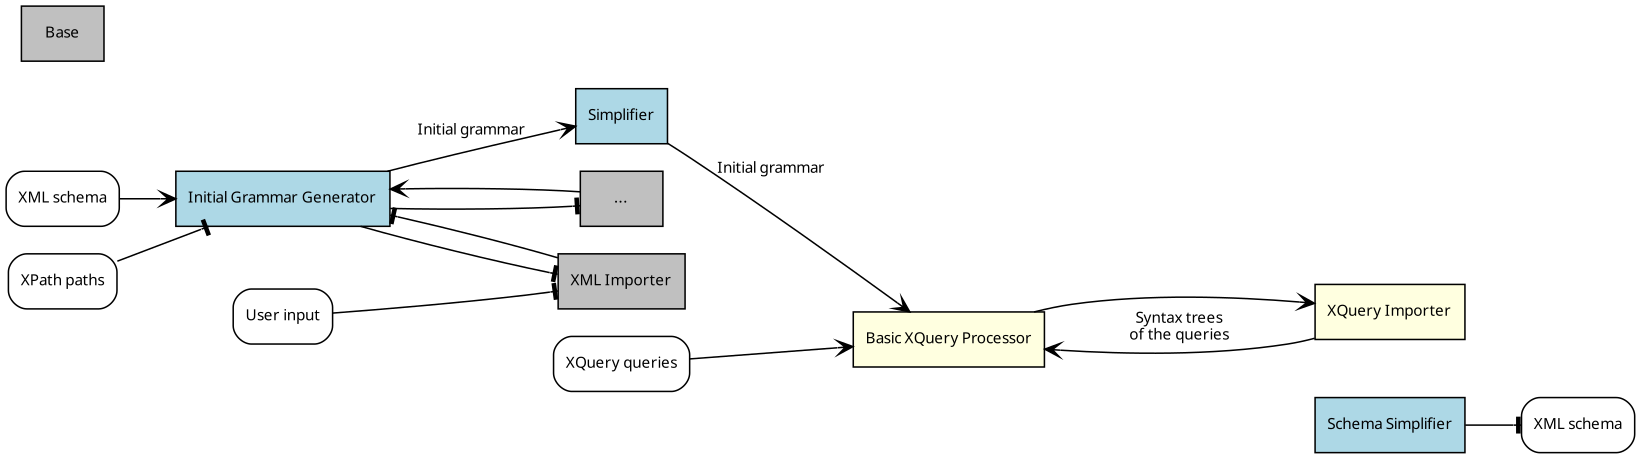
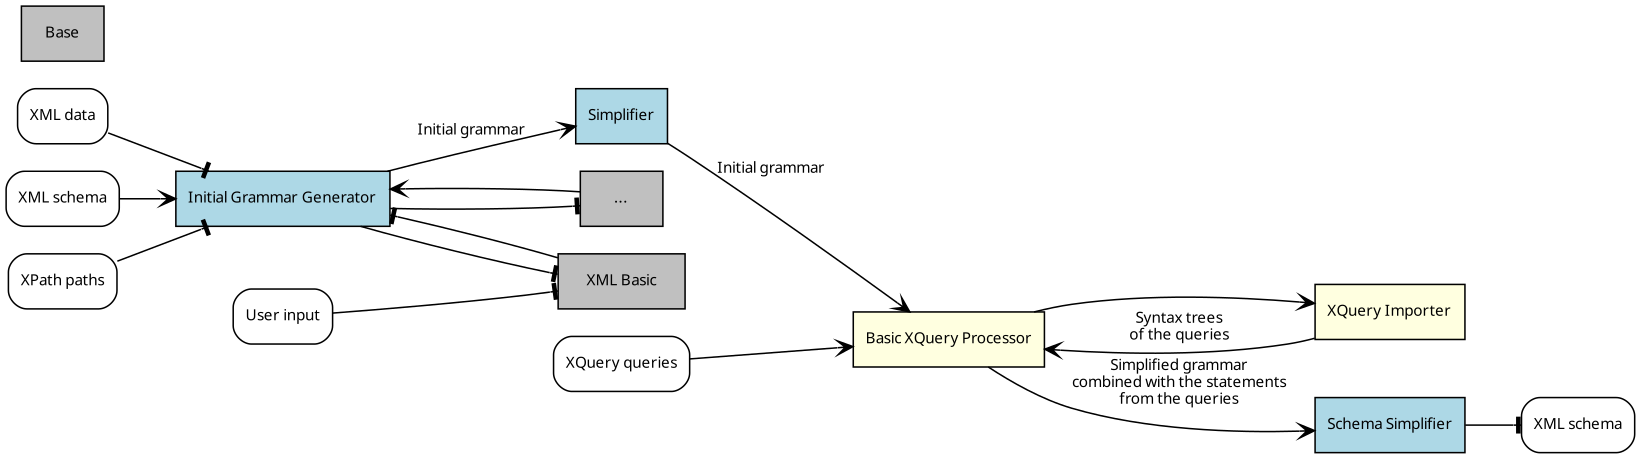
node "XML data": added
node "XML Importer": label "XML Importer" -> "XML Basic"
edge "Basic XQuery Processor" -> "Schema Simplifier": added, label "Simplified grammar combined with the statements from the queries"
